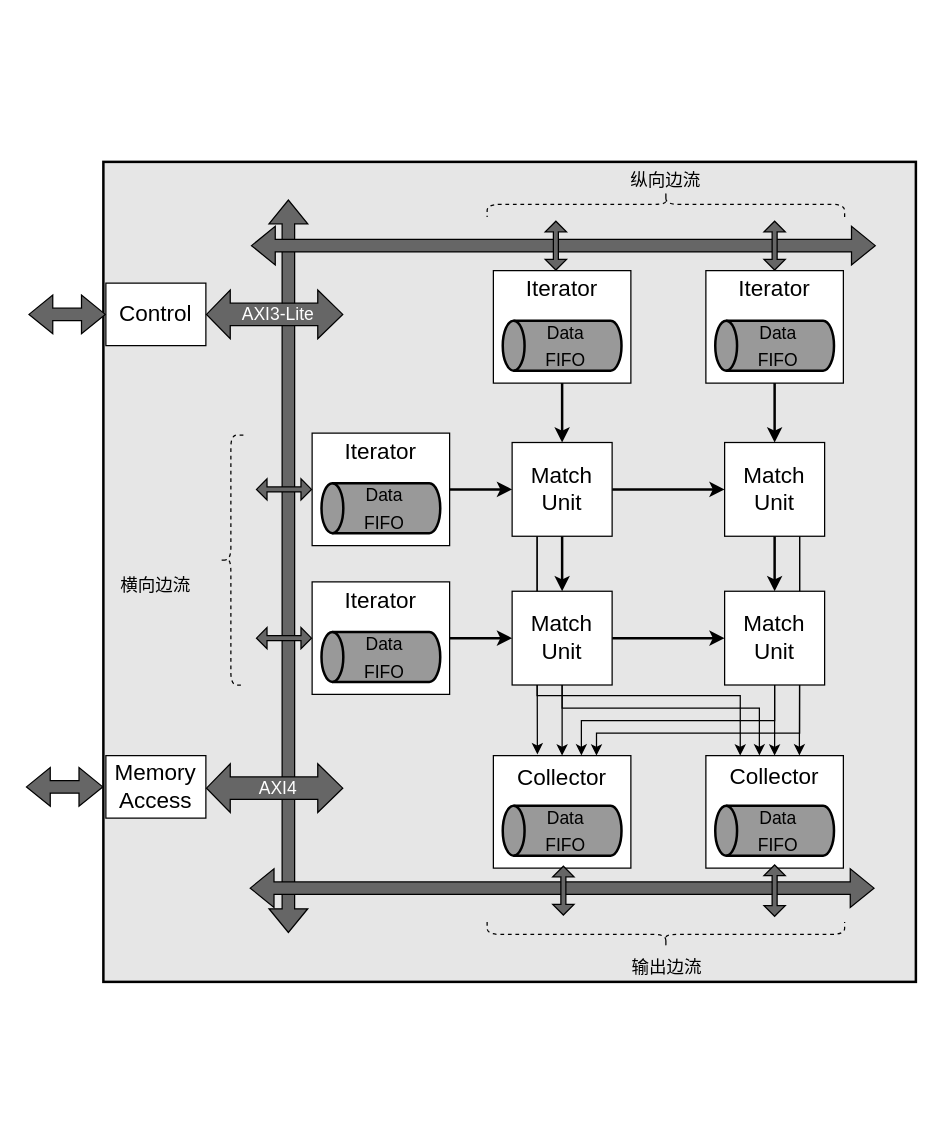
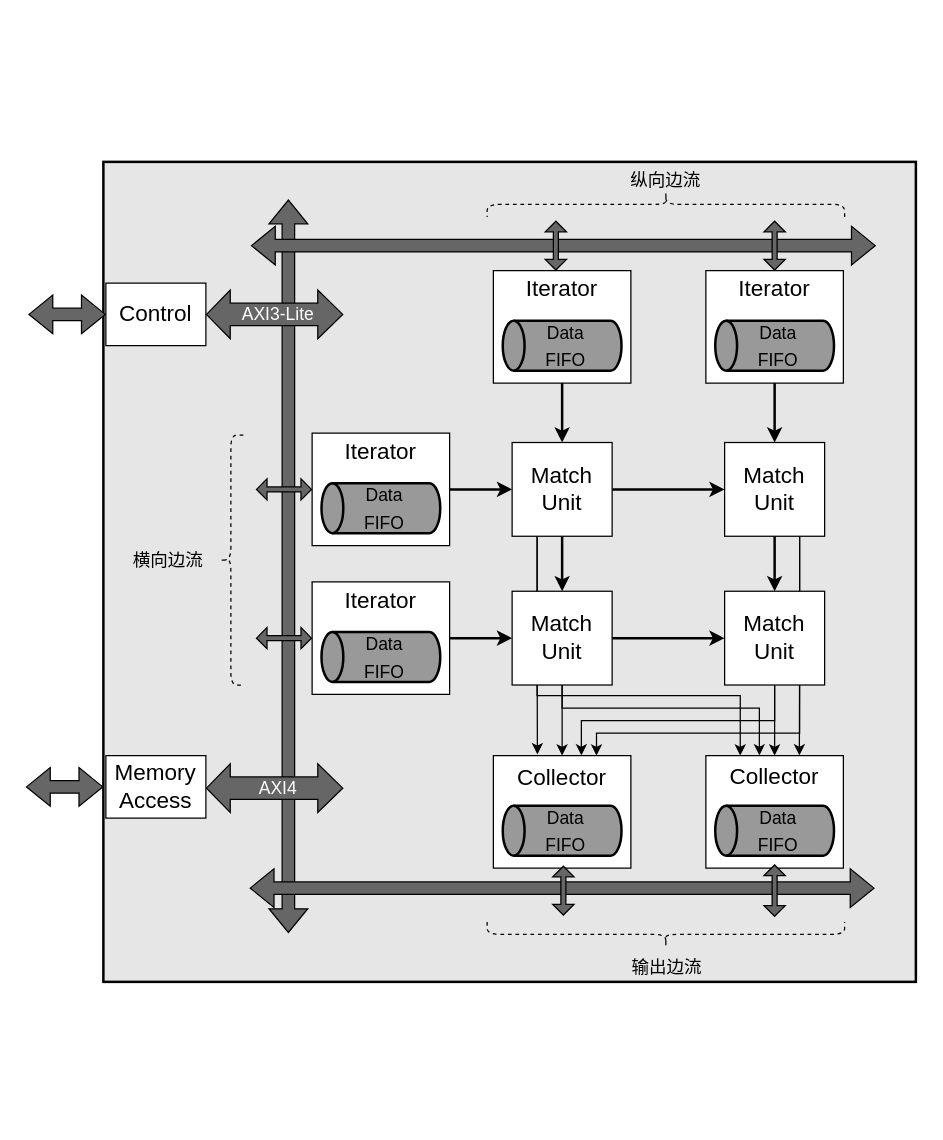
node "横向边流": moved (156, 585) -> (168, 560)
